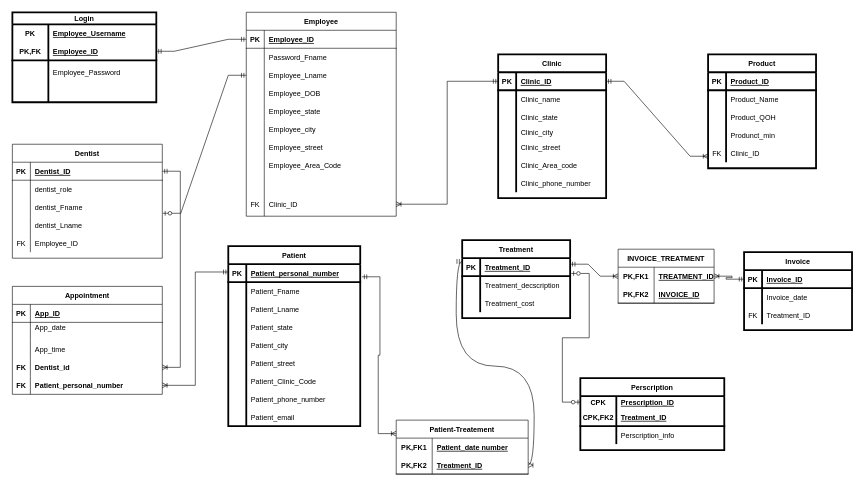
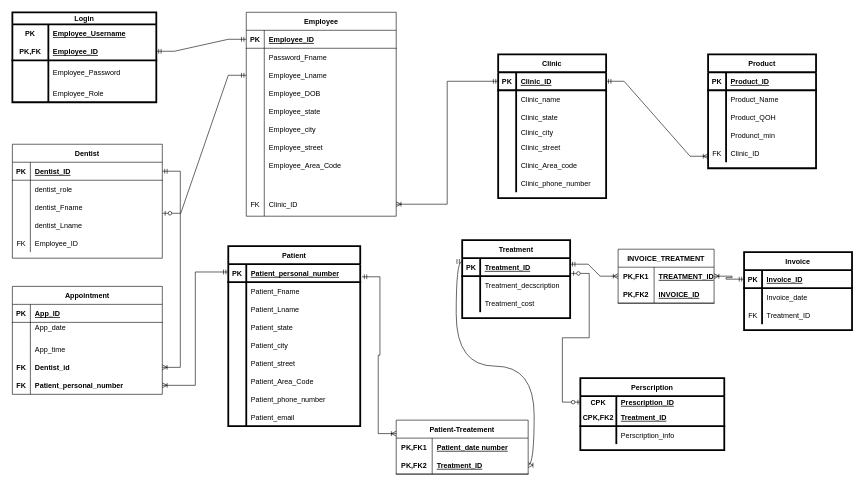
node "Employee_Role": added
node "Patient_Clinic_Code": label "Patient_Clinic_Code" -> "Patient_Area_Code"
